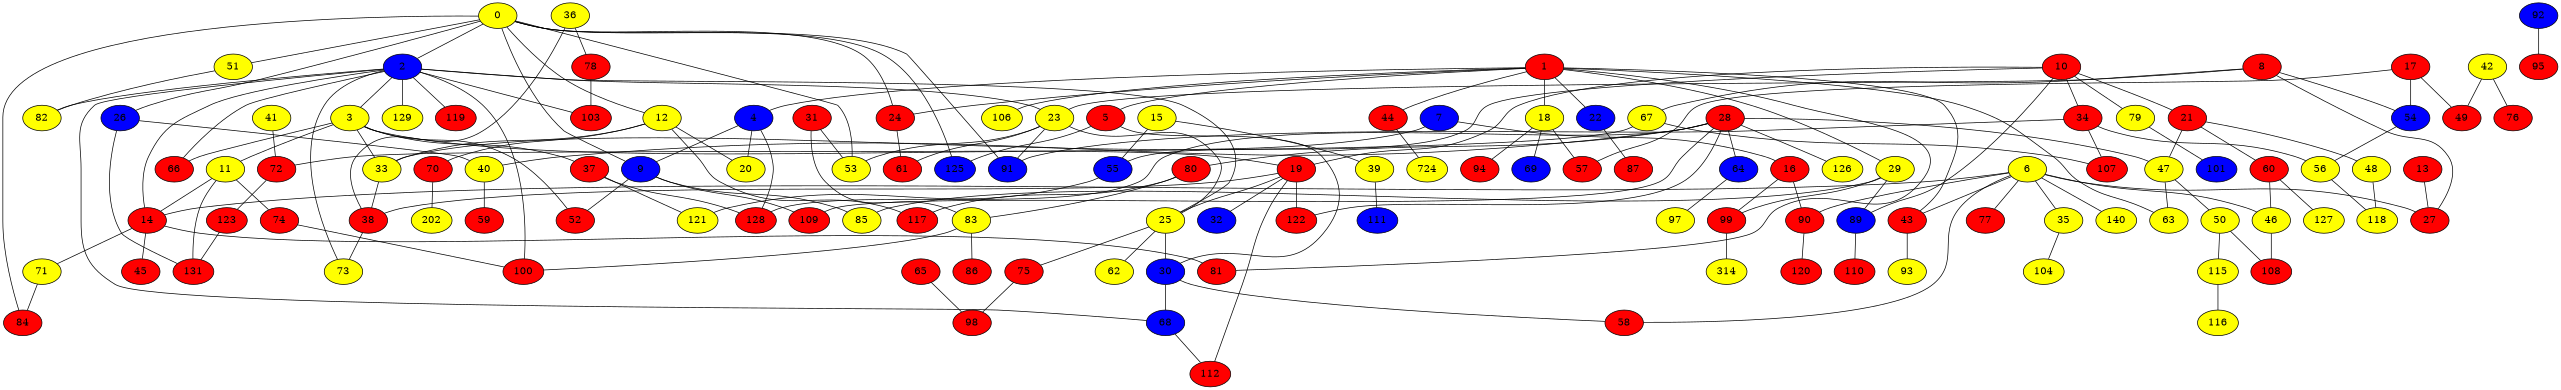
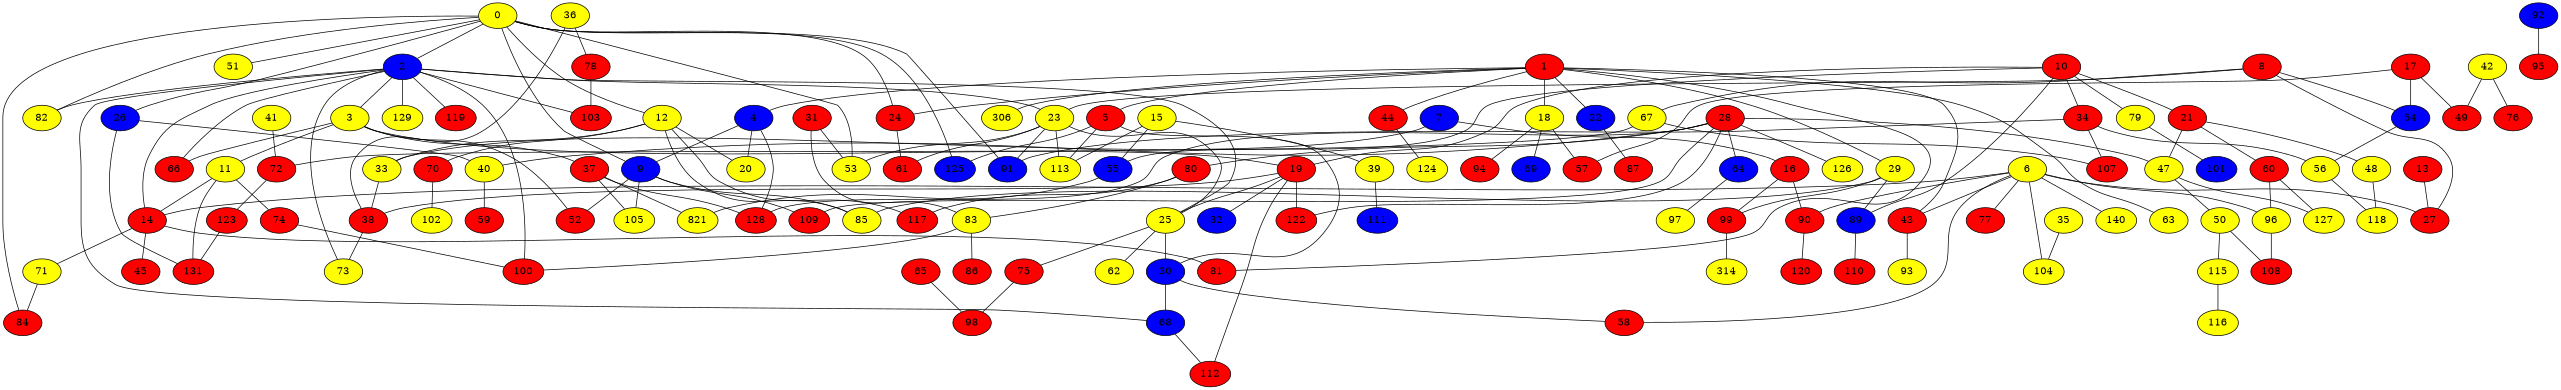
edge "51" -- "82": now "0" -- "82"
node "106": label "106" -> "306"
edge "3" -- "33": removed
node "113": added
node "724": label "724" -> "124"
edge "12" -- "85": added
edge "6" -- "35": now "6" -- "104"
edge "47" -- "63": now "47" -- "127"
node "202": label "202" -> "102"
node "105": added
node "121": label "121" -> "821"
node "46": label "46" -> "96"
